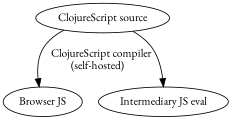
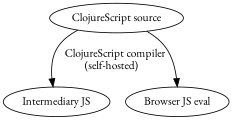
node "Browser JS": label "Browser JS" -> "Intermediary JS"
node "Intermediary JS eval": label "Intermediary JS eval" -> "Browser JS eval"
